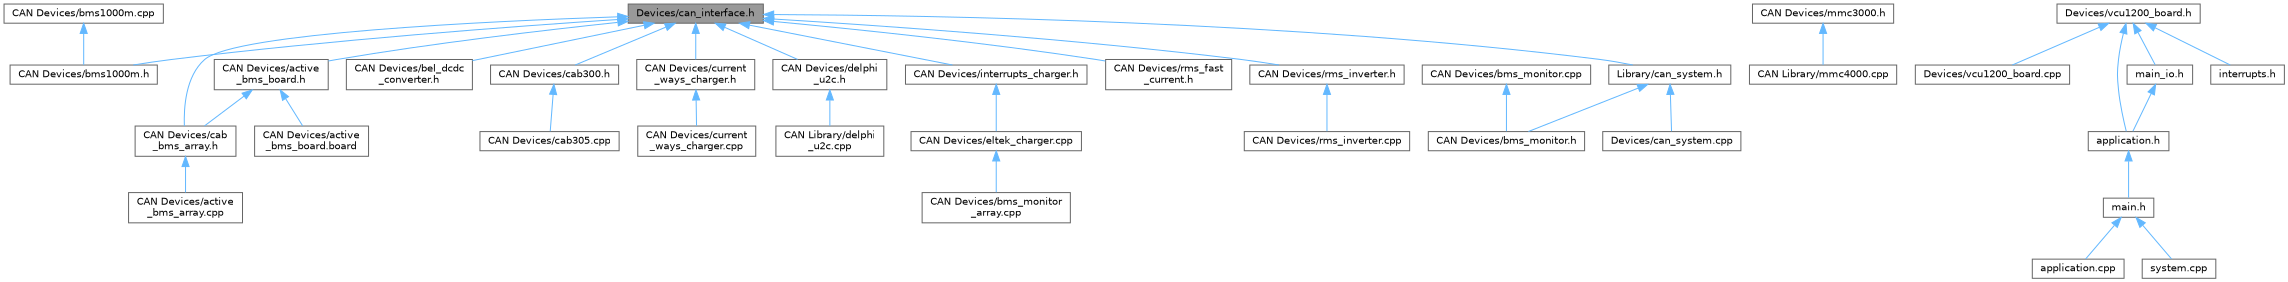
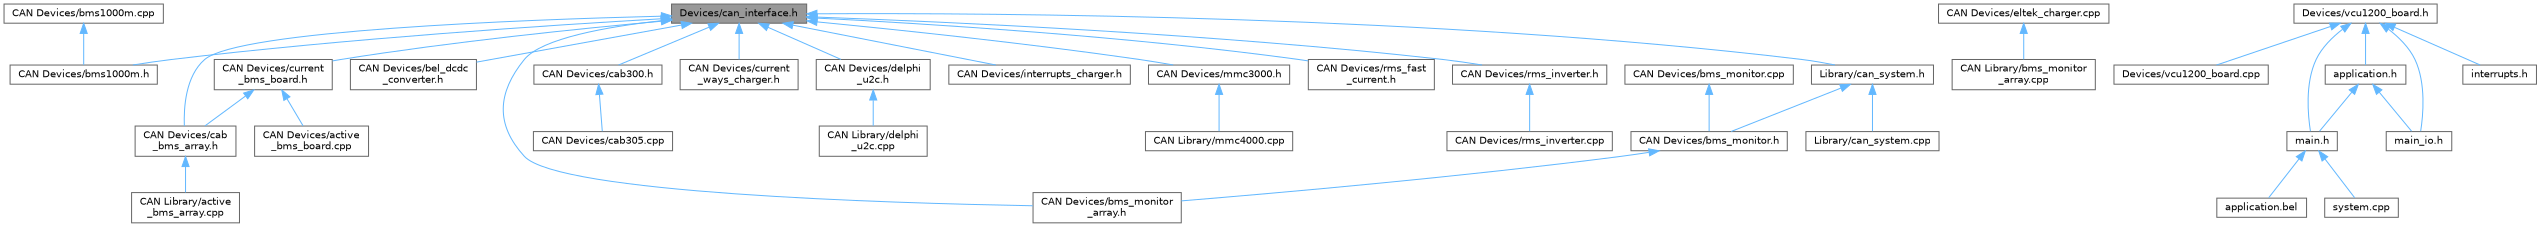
edge "CAN Devices/mmc3000.h" -> "Devices/can_interface.h": added
node "CAN Devices/active _bms_board.h": label "CAN Devices/active _bms_board.h" -> "CAN Devices/current _bms_board.h"
edge "main.h" -> "Devices/vcu1200_board.h": added
edge "application.h" -> "main_io.h": reversed
edge "CAN Devices/eltek_charger.cpp" -> "CAN Devices/interrupts_charger.h": removed
node "CAN Devices/active _bms_board.board": label "CAN Devices/active _bms_board.board" -> "CAN Devices/active _bms_board.cpp"
node "CAN Devices/current _ways_charger.cpp": removed
node "Devices/can_system.cpp": label "Devices/can_system.cpp" -> "Library/can_system.cpp"
node "CAN Devices/active _bms_array.cpp": label "CAN Devices/active _bms_array.cpp" -> "CAN Library/active _bms_array.cpp"
node "CAN Devices/bms_monitor _array.cpp": label "CAN Devices/bms_monitor _array.cpp" -> "CAN Library/bms_monitor _array.cpp"
node "CAN Devices/bms_monitor _array.h": added
node "application.cpp": label "application.cpp" -> "application.bel"
